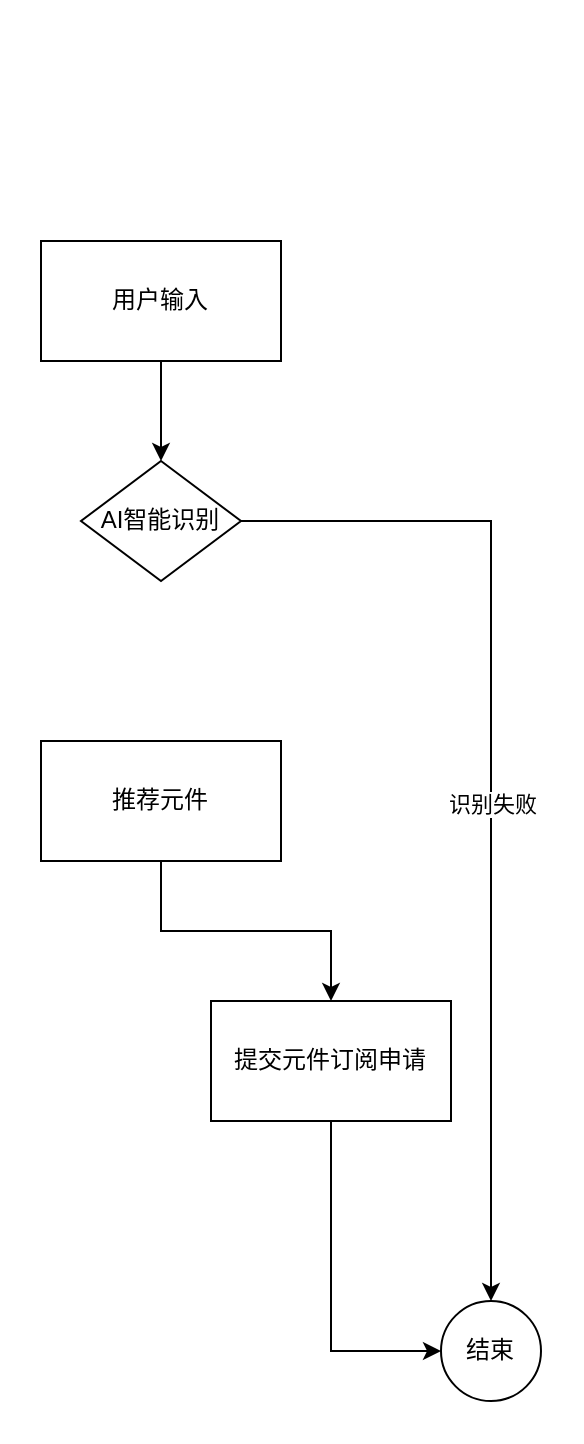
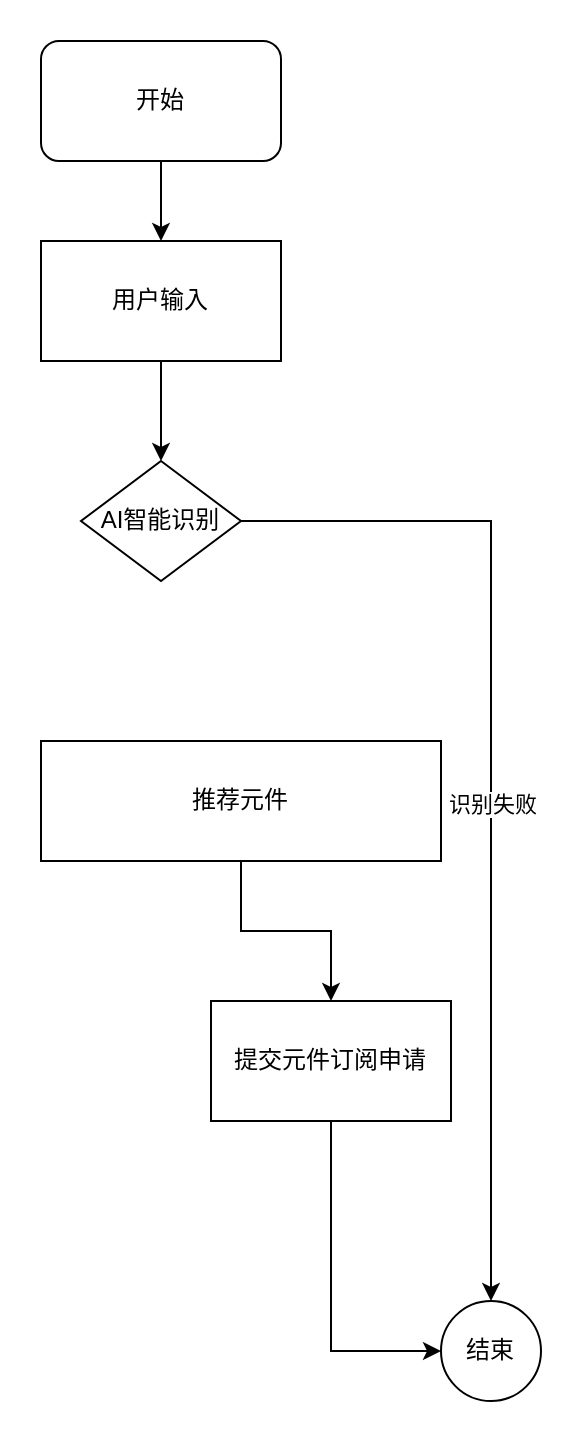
node "开始": added
edge "开始" -> "用户输入": added
node "推荐元件": size 240x120 -> 400x120
